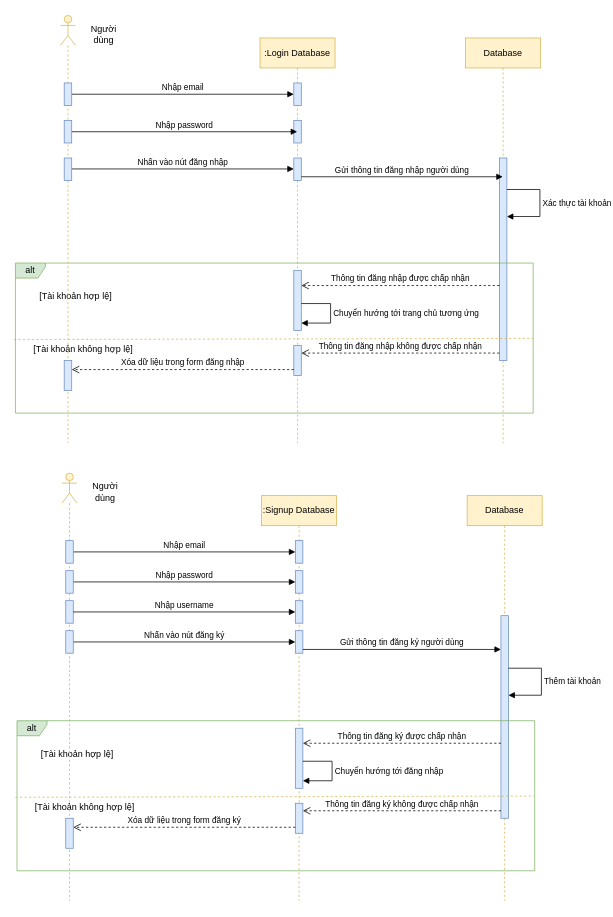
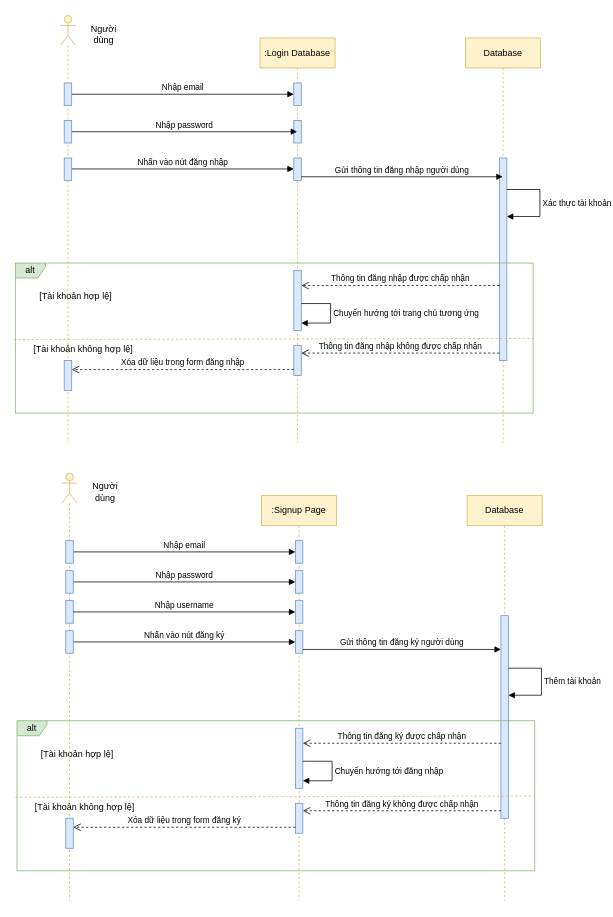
node ":Signup Database": label ":Signup Database" -> ":Signup Page"
